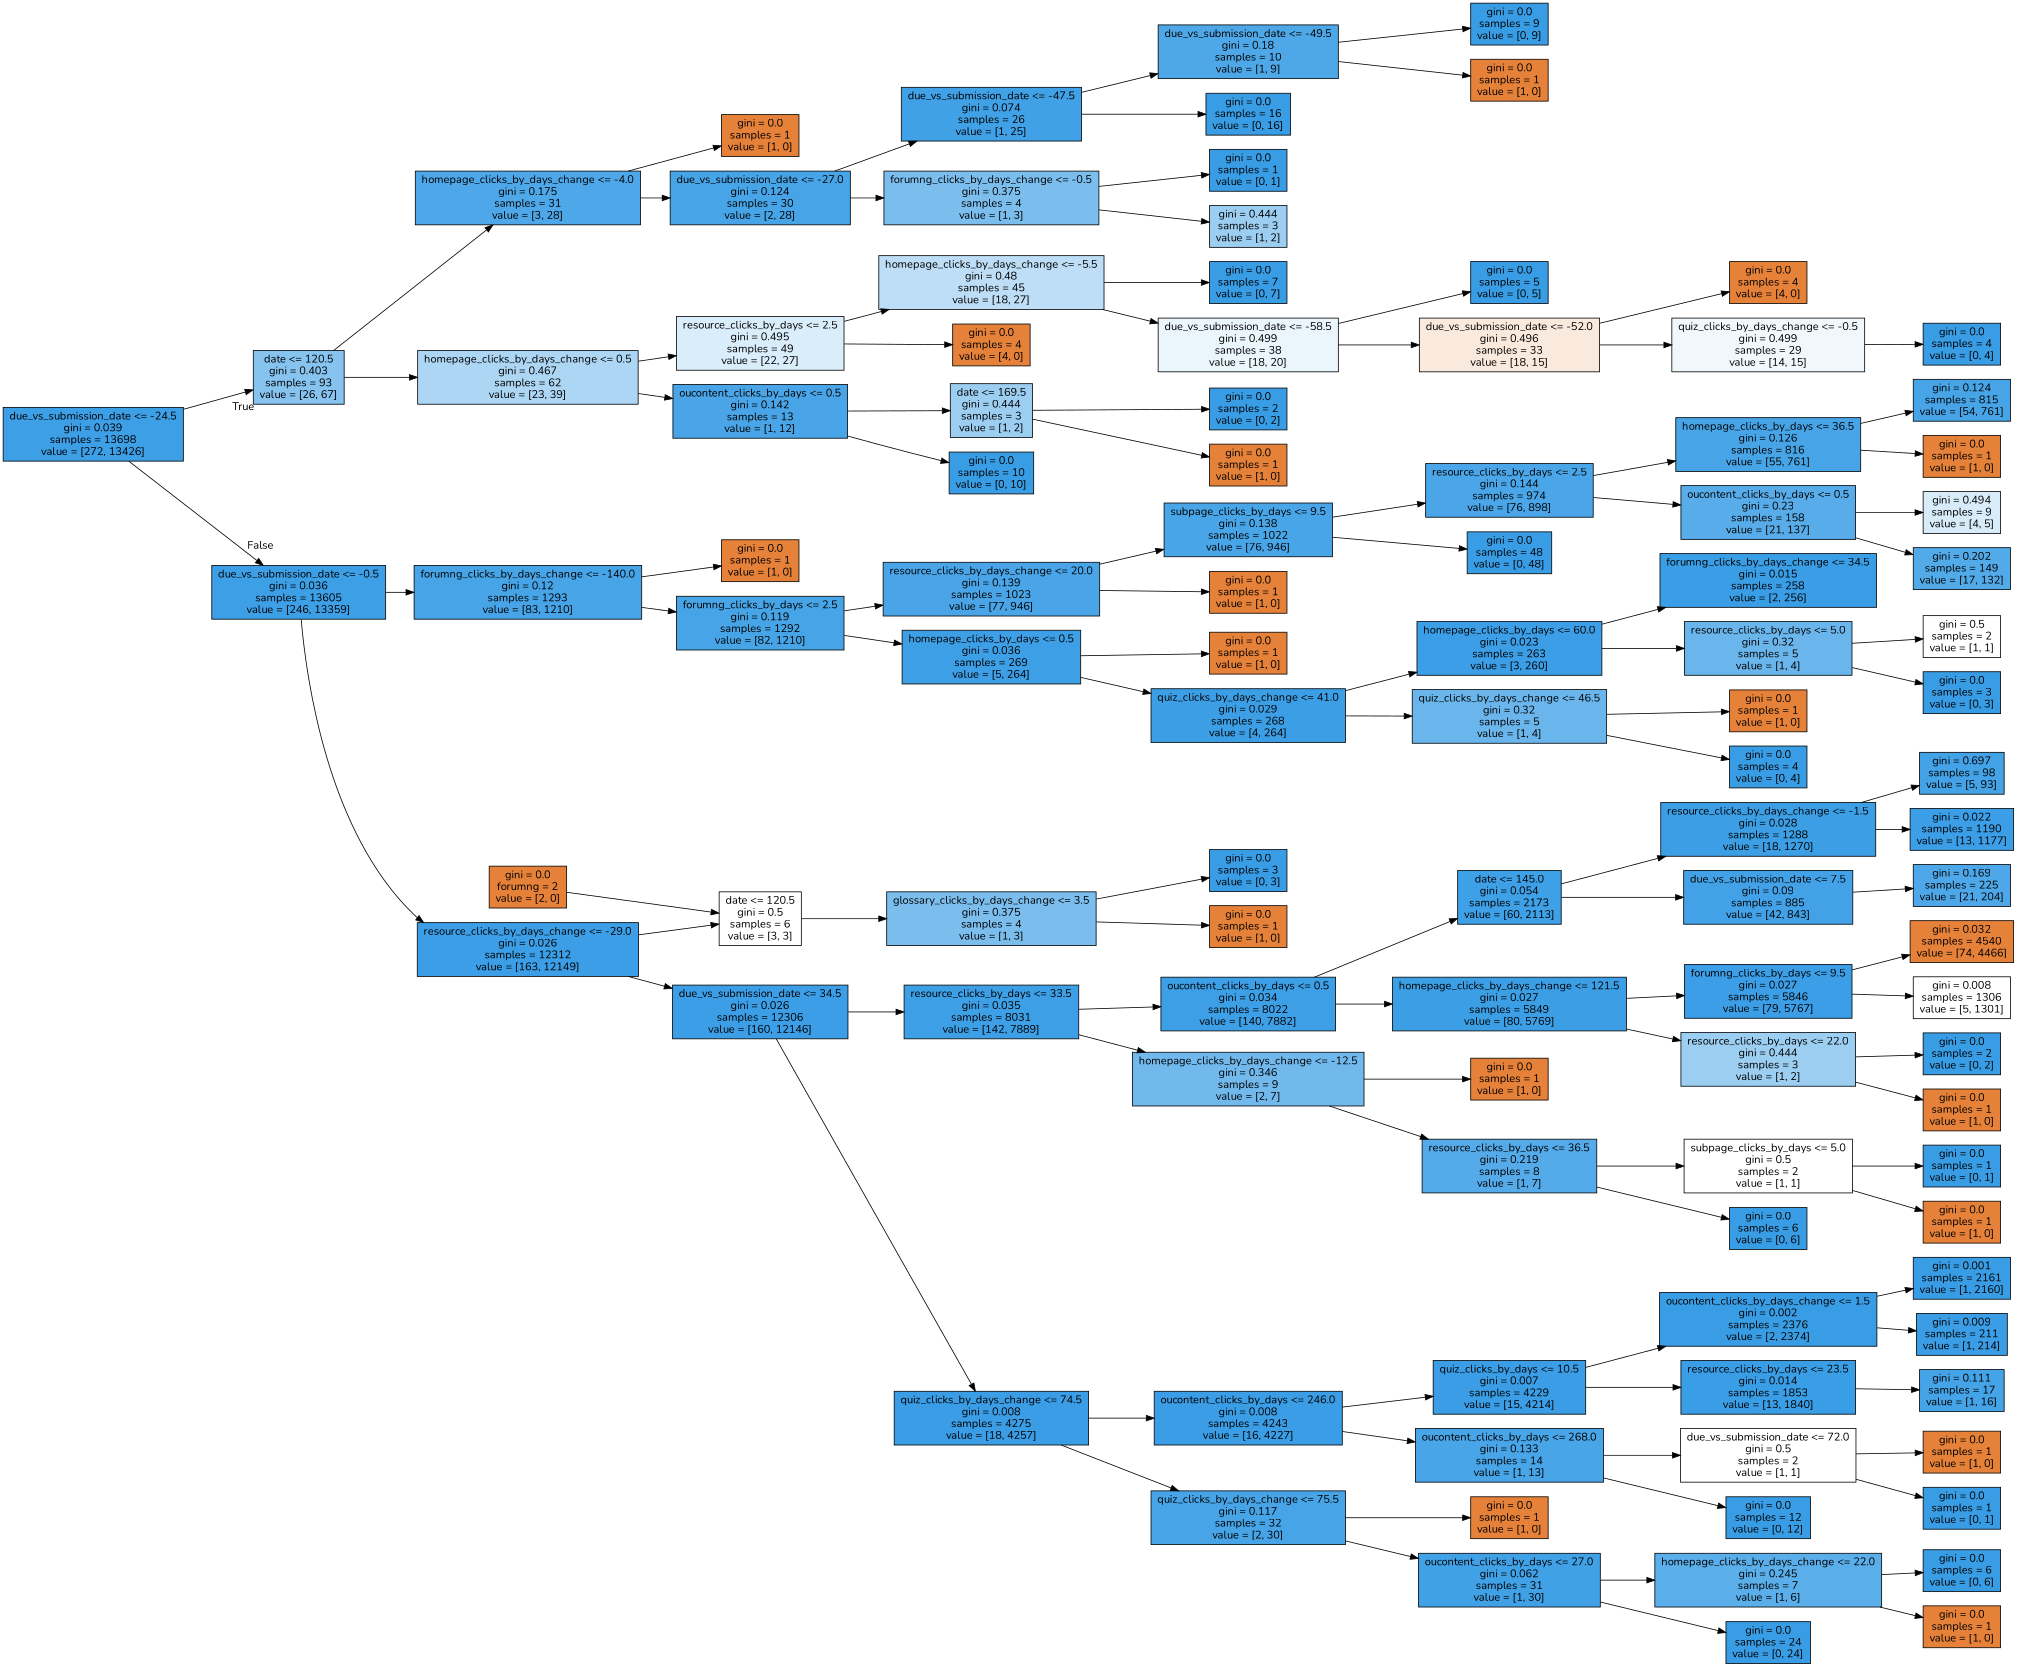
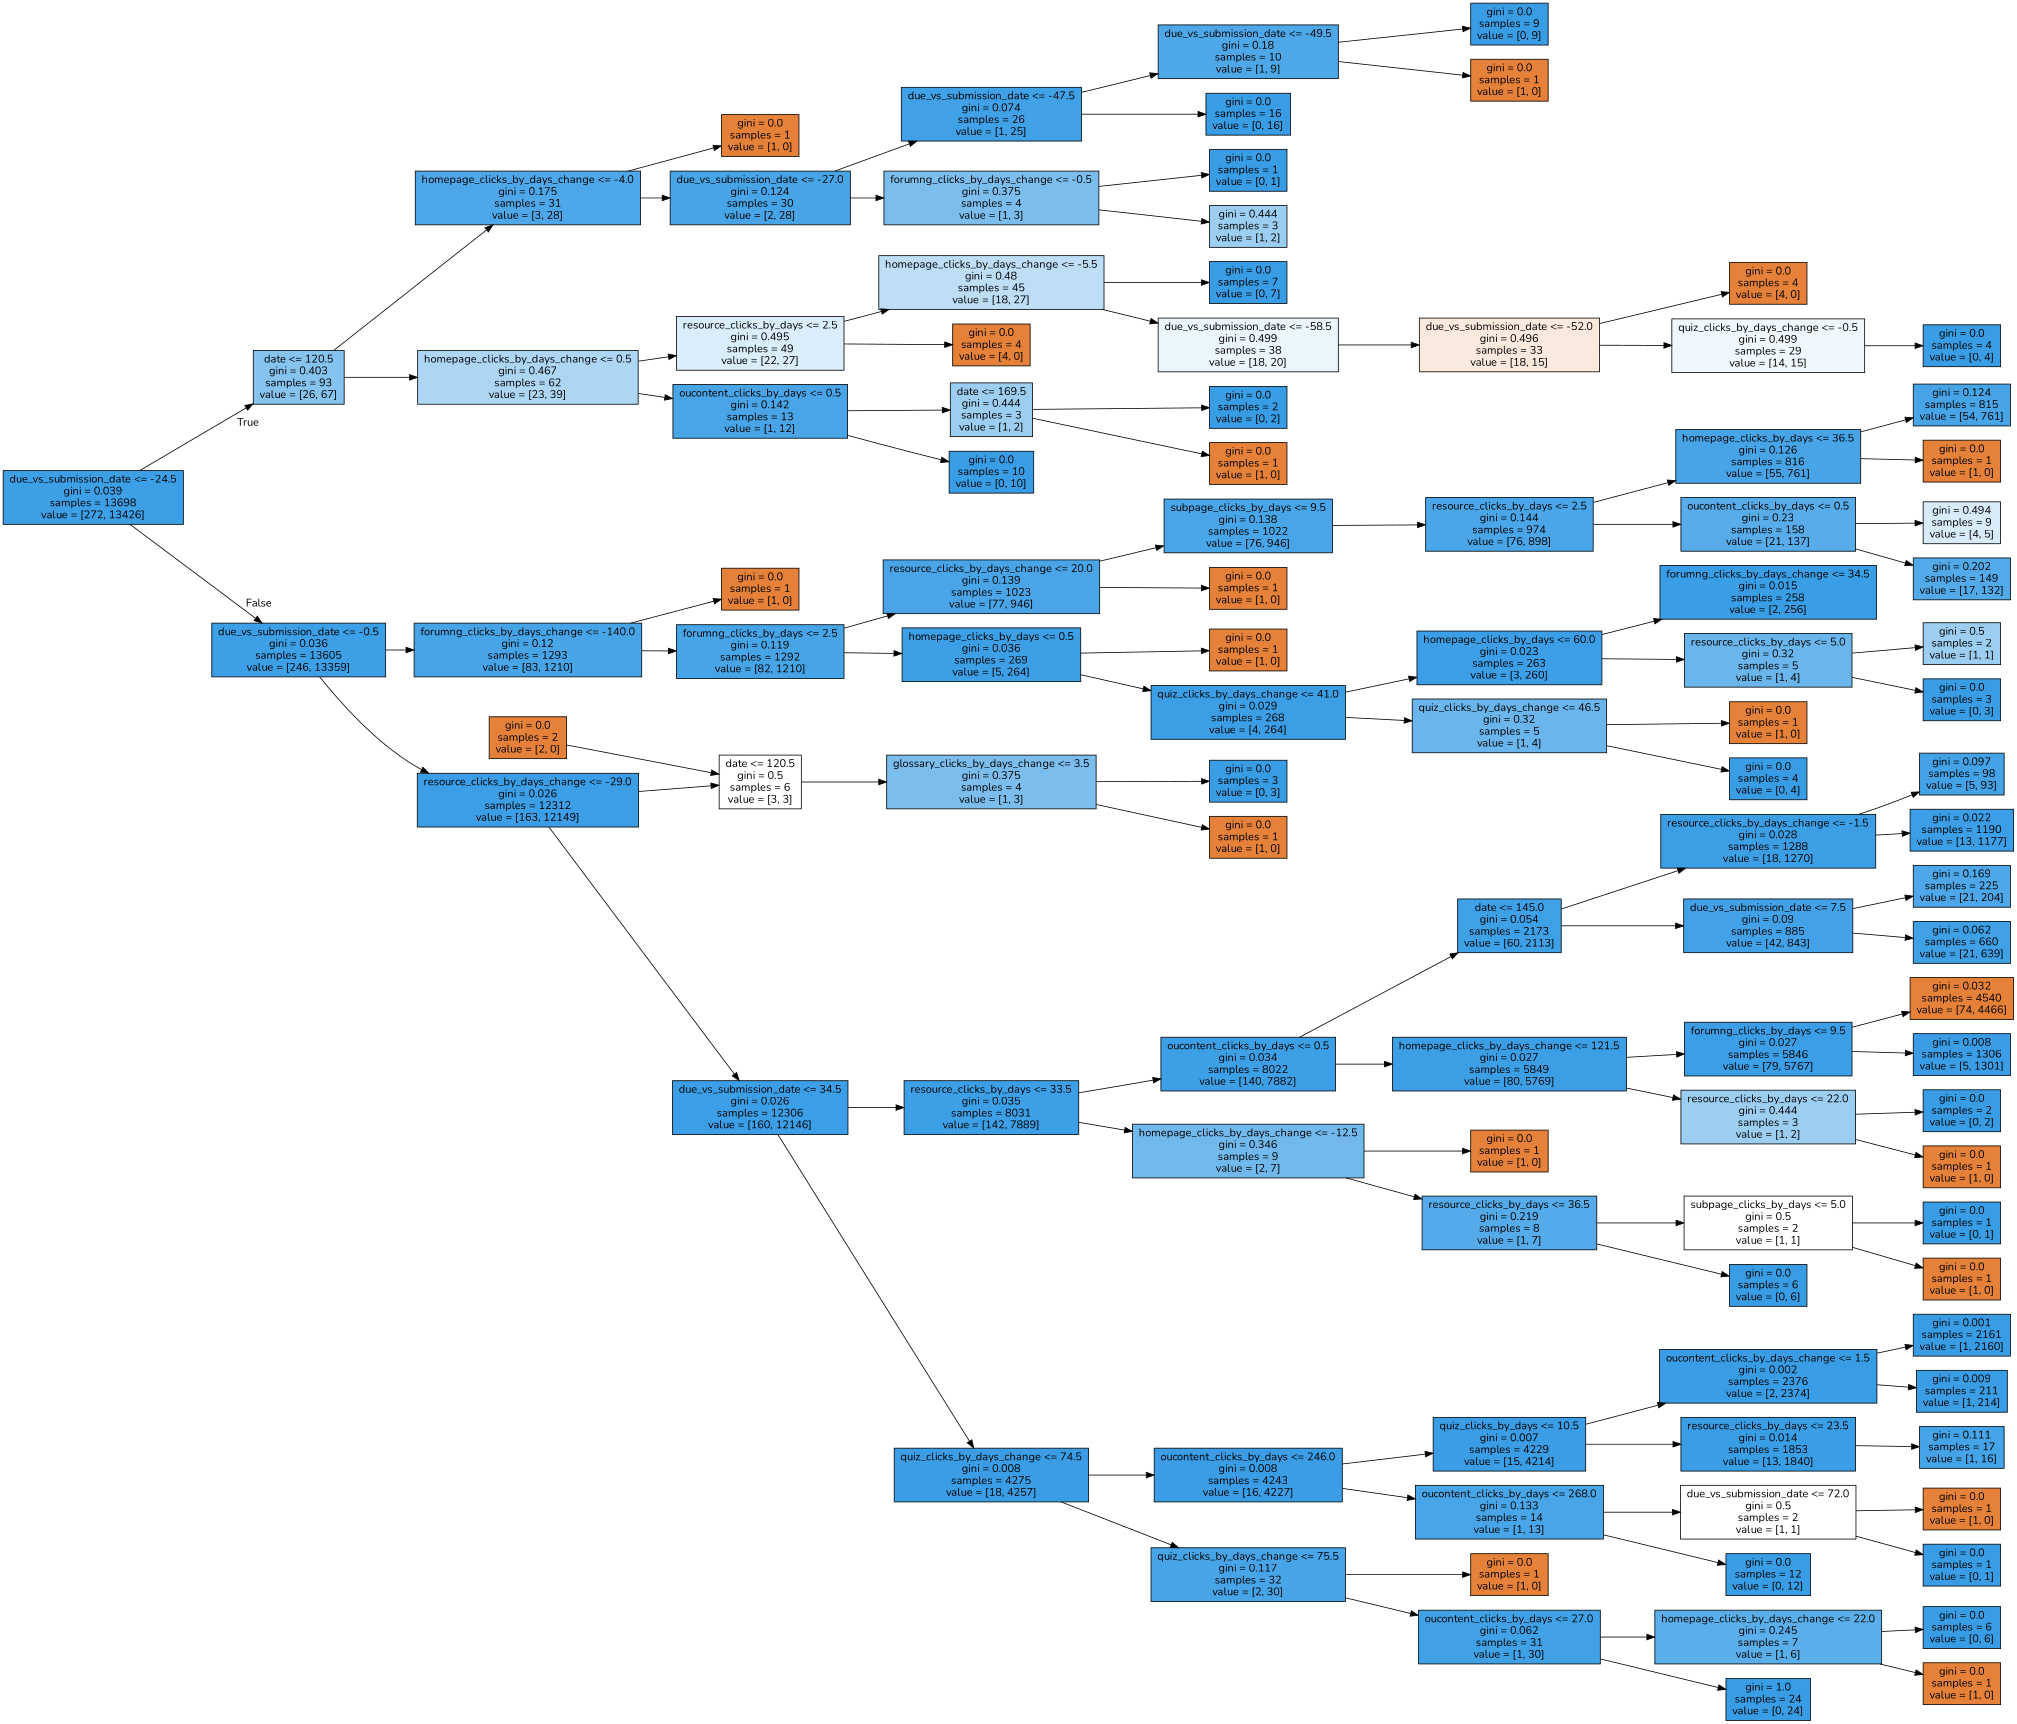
node "gini = 0.0 samples = 5 value = [0, 5]": removed
node "gini = 0.0 samples = 48 value = [0, 48]": removed
node "gini = 0.5 samples = 2 value = [1, 1]": fillcolor #e5813900 -> #399de57f
node "gini = 0.697 samples = 98 value = [5, 93]": label "gini = 0.697 samples = 98 value = [5, 93]" -> "gini = 0.097 samples = 98 value = [5, 93]"
node "gini = 0.0 forumng = 2 value = [2, 0]": label "gini = 0.0 forumng = 2 value = [2, 0]" -> "gini = 0.0 samples = 2 value = [2, 0]"
node "gini = 0.062 samples = 660 value = [21, 639]": added
node "gini = 0.008 samples = 1306 value = [5, 1301]": fillcolor #e5813900 -> #399de5fe
node "gini = 0.0 samples = 24 value = [0, 24]": label "gini = 0.0 samples = 24 value = [0, 24]" -> "gini = 1.0 samples = 24 value = [0, 24]"
